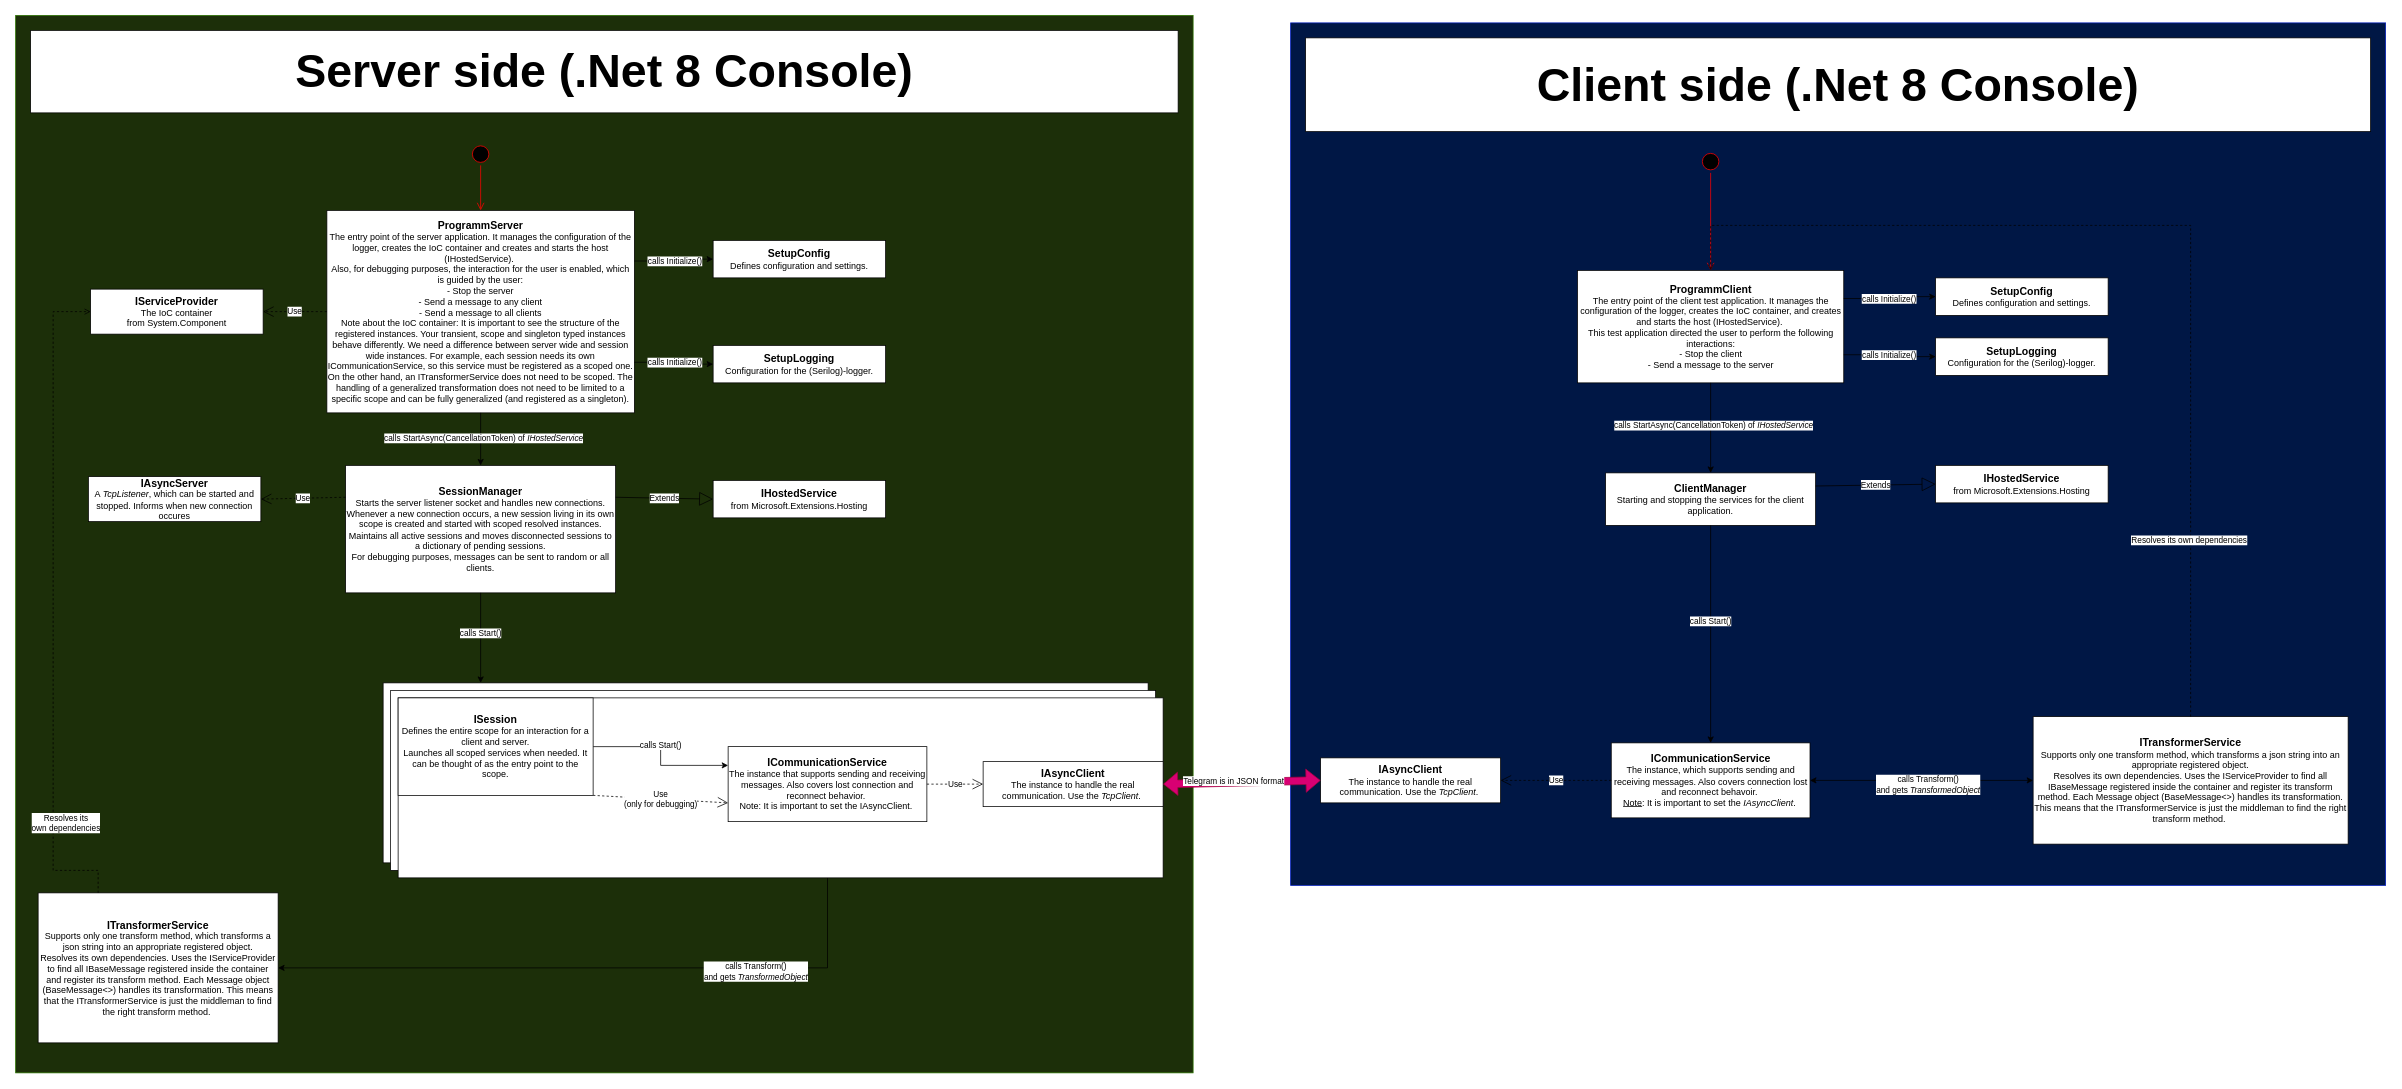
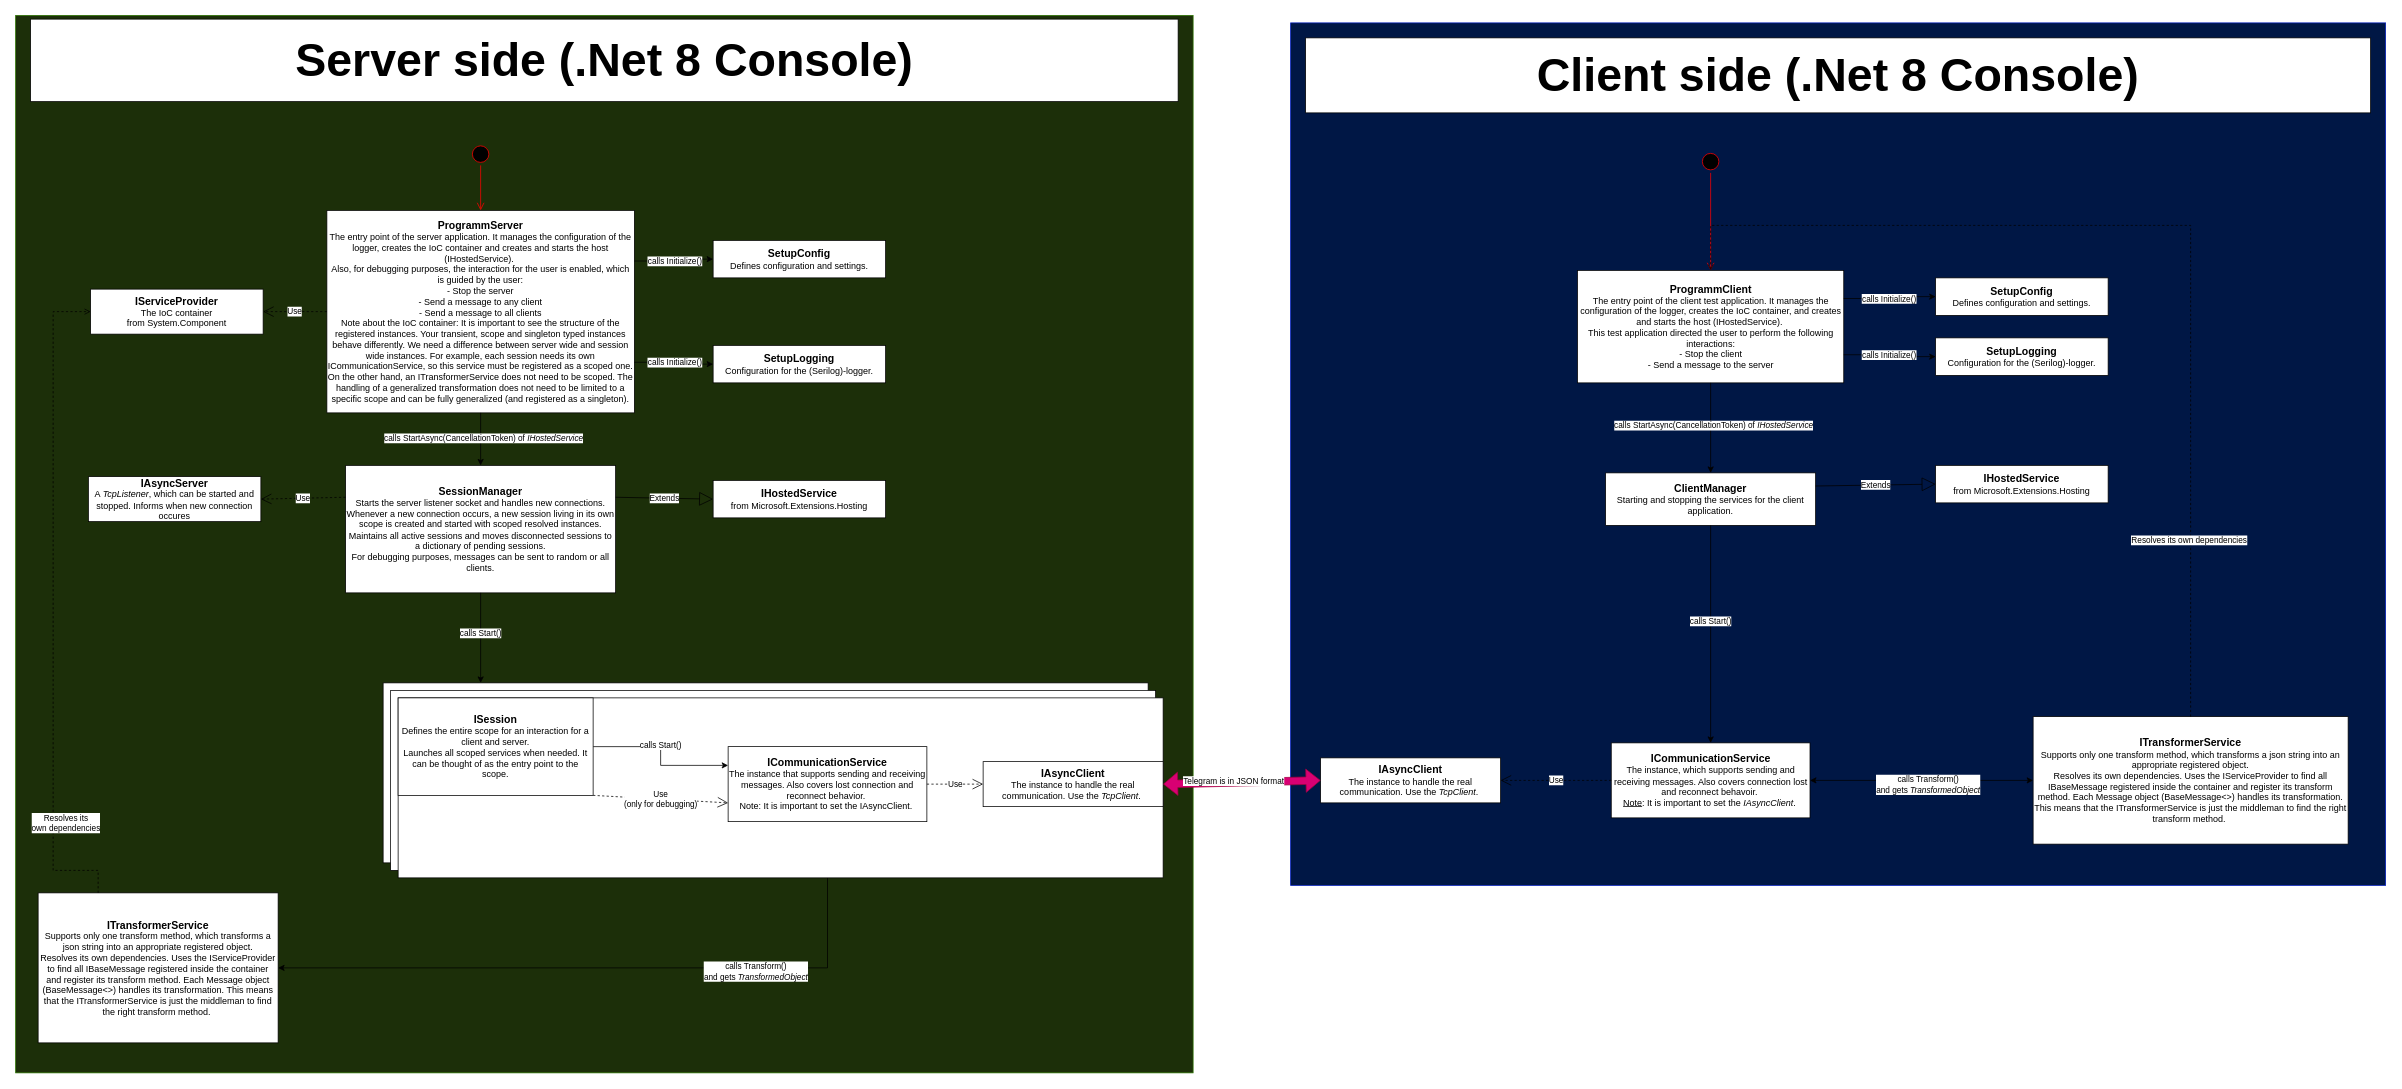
node "Server side (.Net 8 Console)": moved (604, 72) -> (604, 60)
node "Client side (.Net 8 Console)": size 1065x94 -> 1065x75
